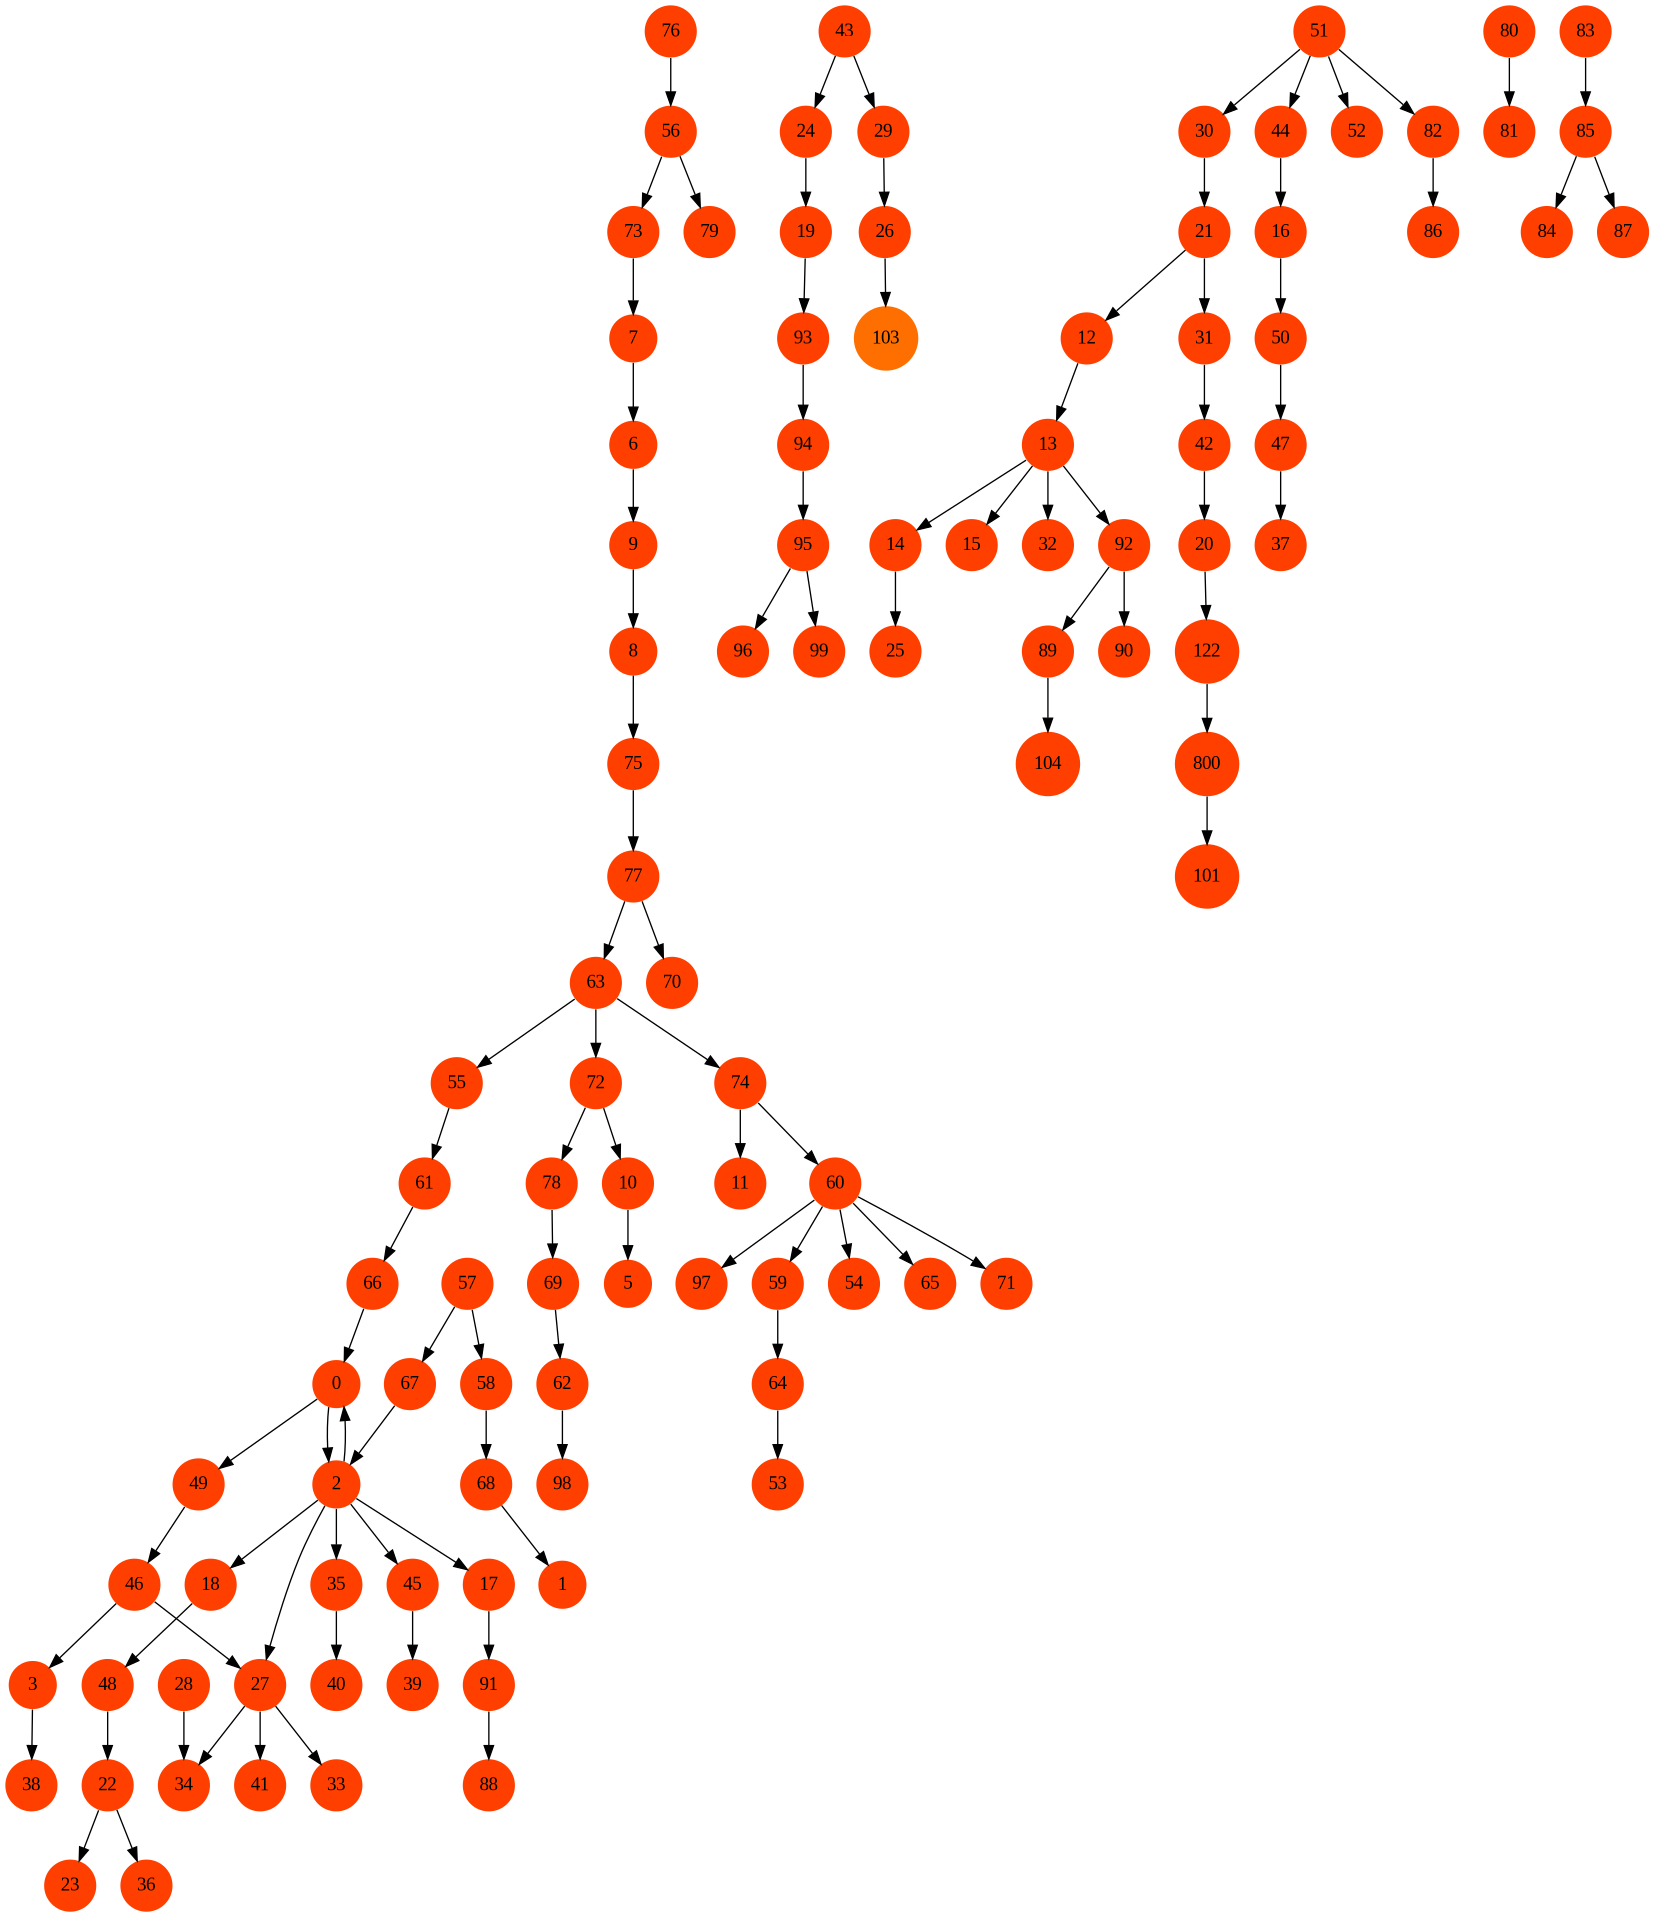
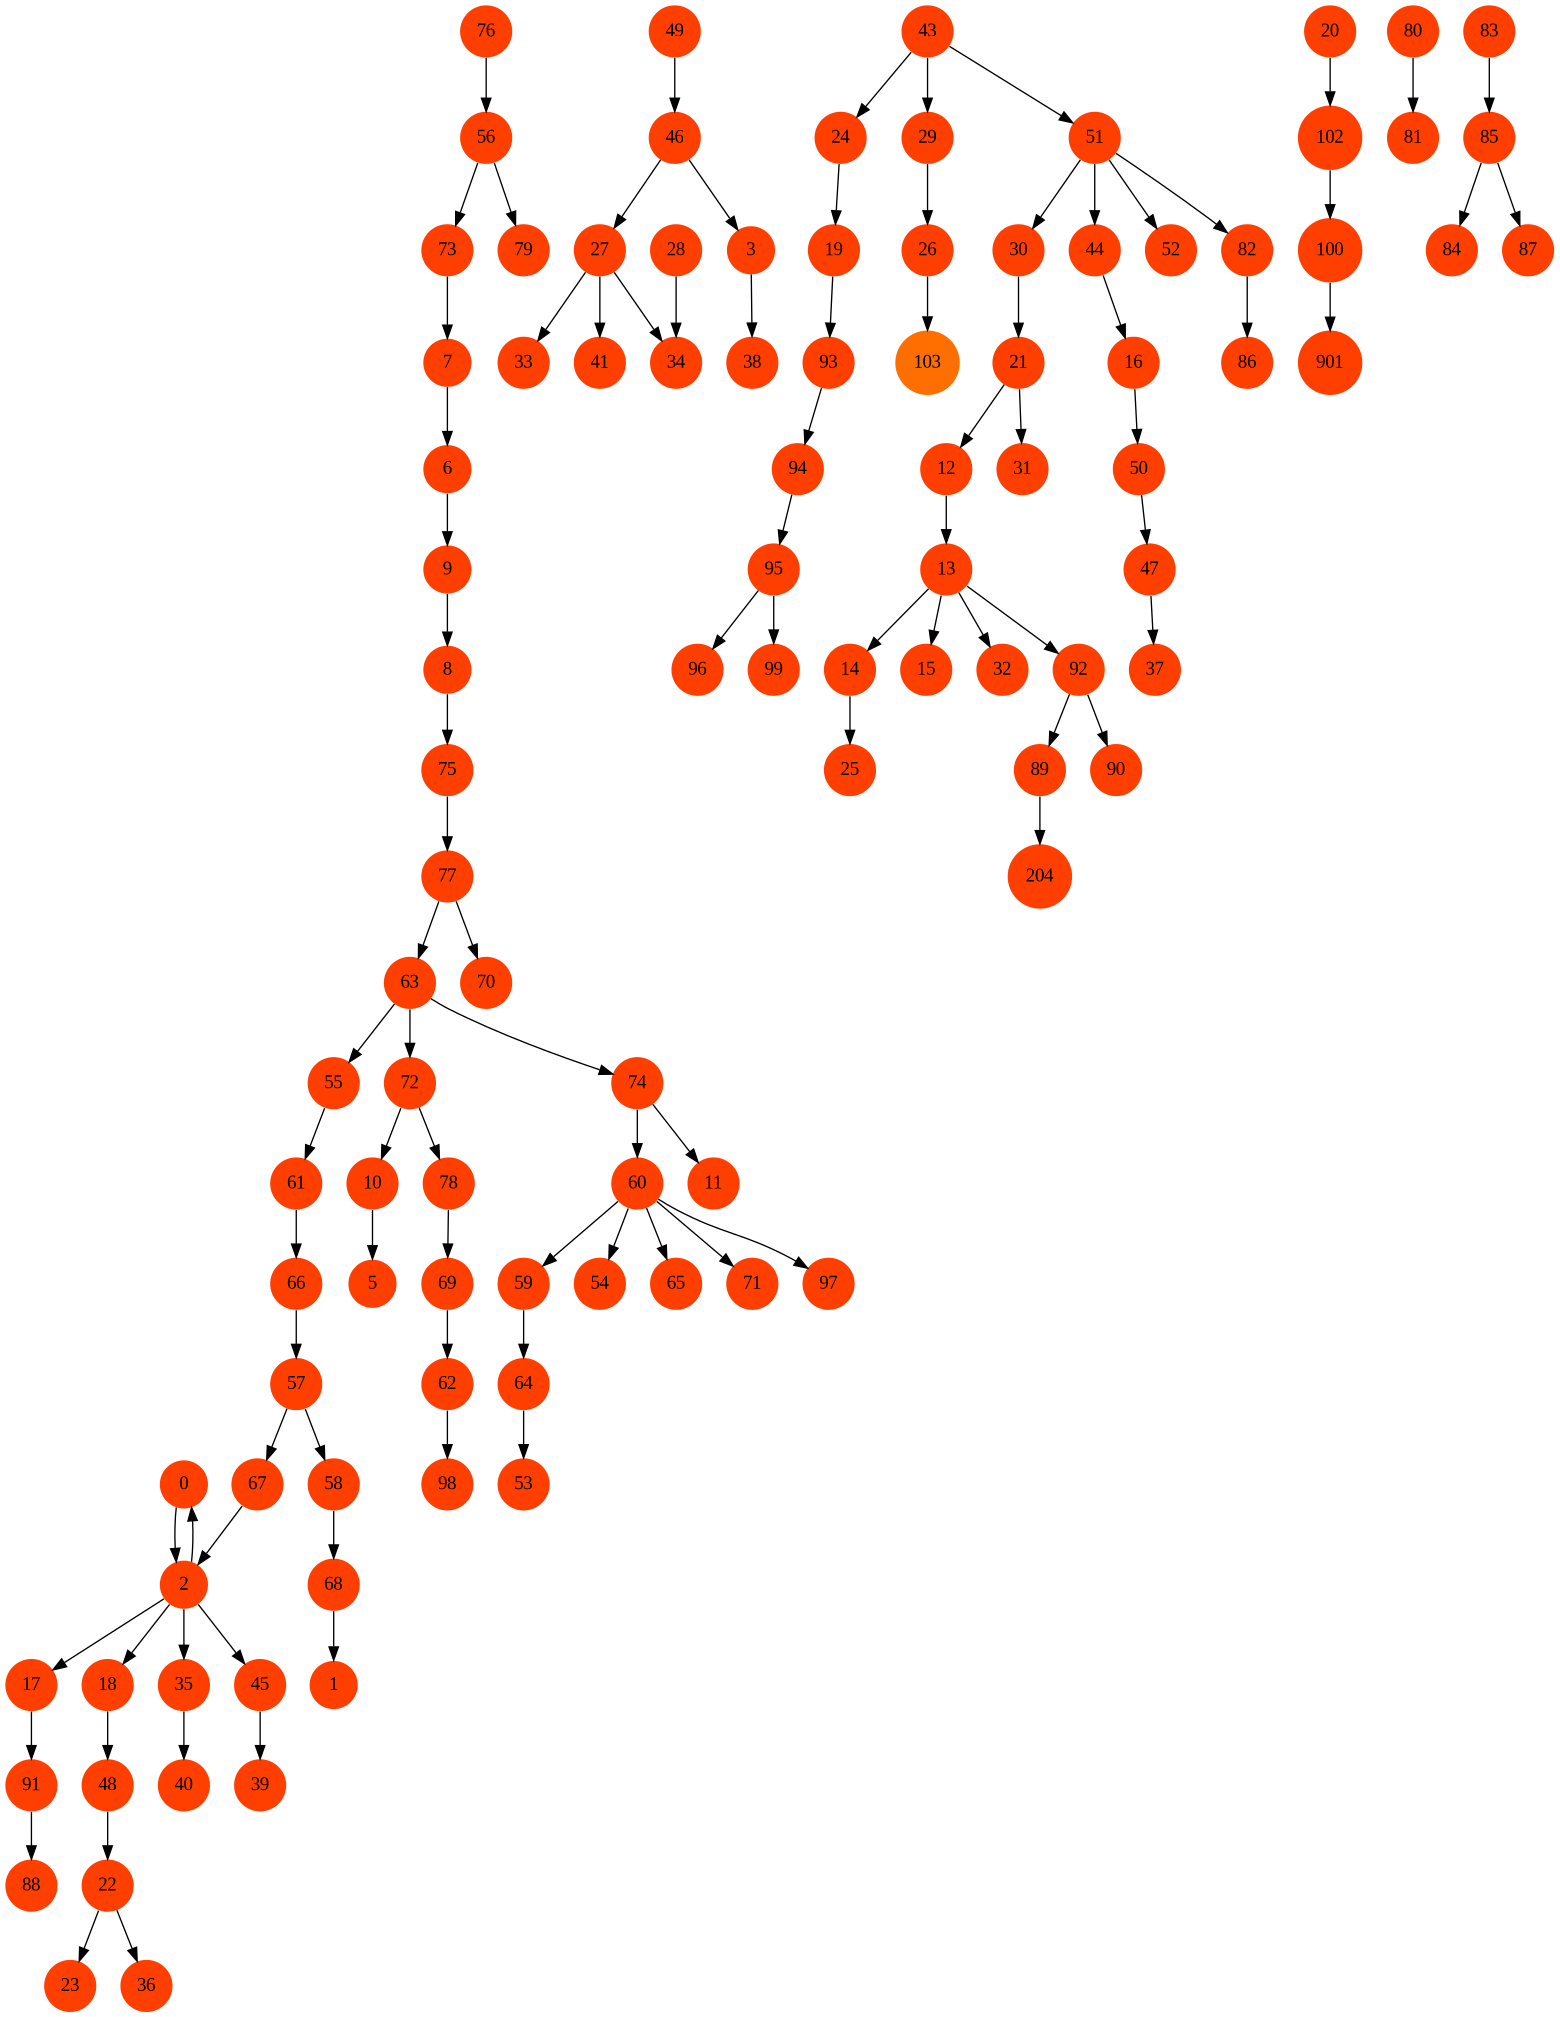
edge "43" -> "51": added
node "42": removed
node "122": label "122" -> "102"
node "104": label "104" -> "204"
node "800": label "800" -> "100"
node "101": label "101" -> "901"
edge "66" -> "0": now "66" -> "57"
edge "0" -> "49": removed
edge "2" -> "27": removed
